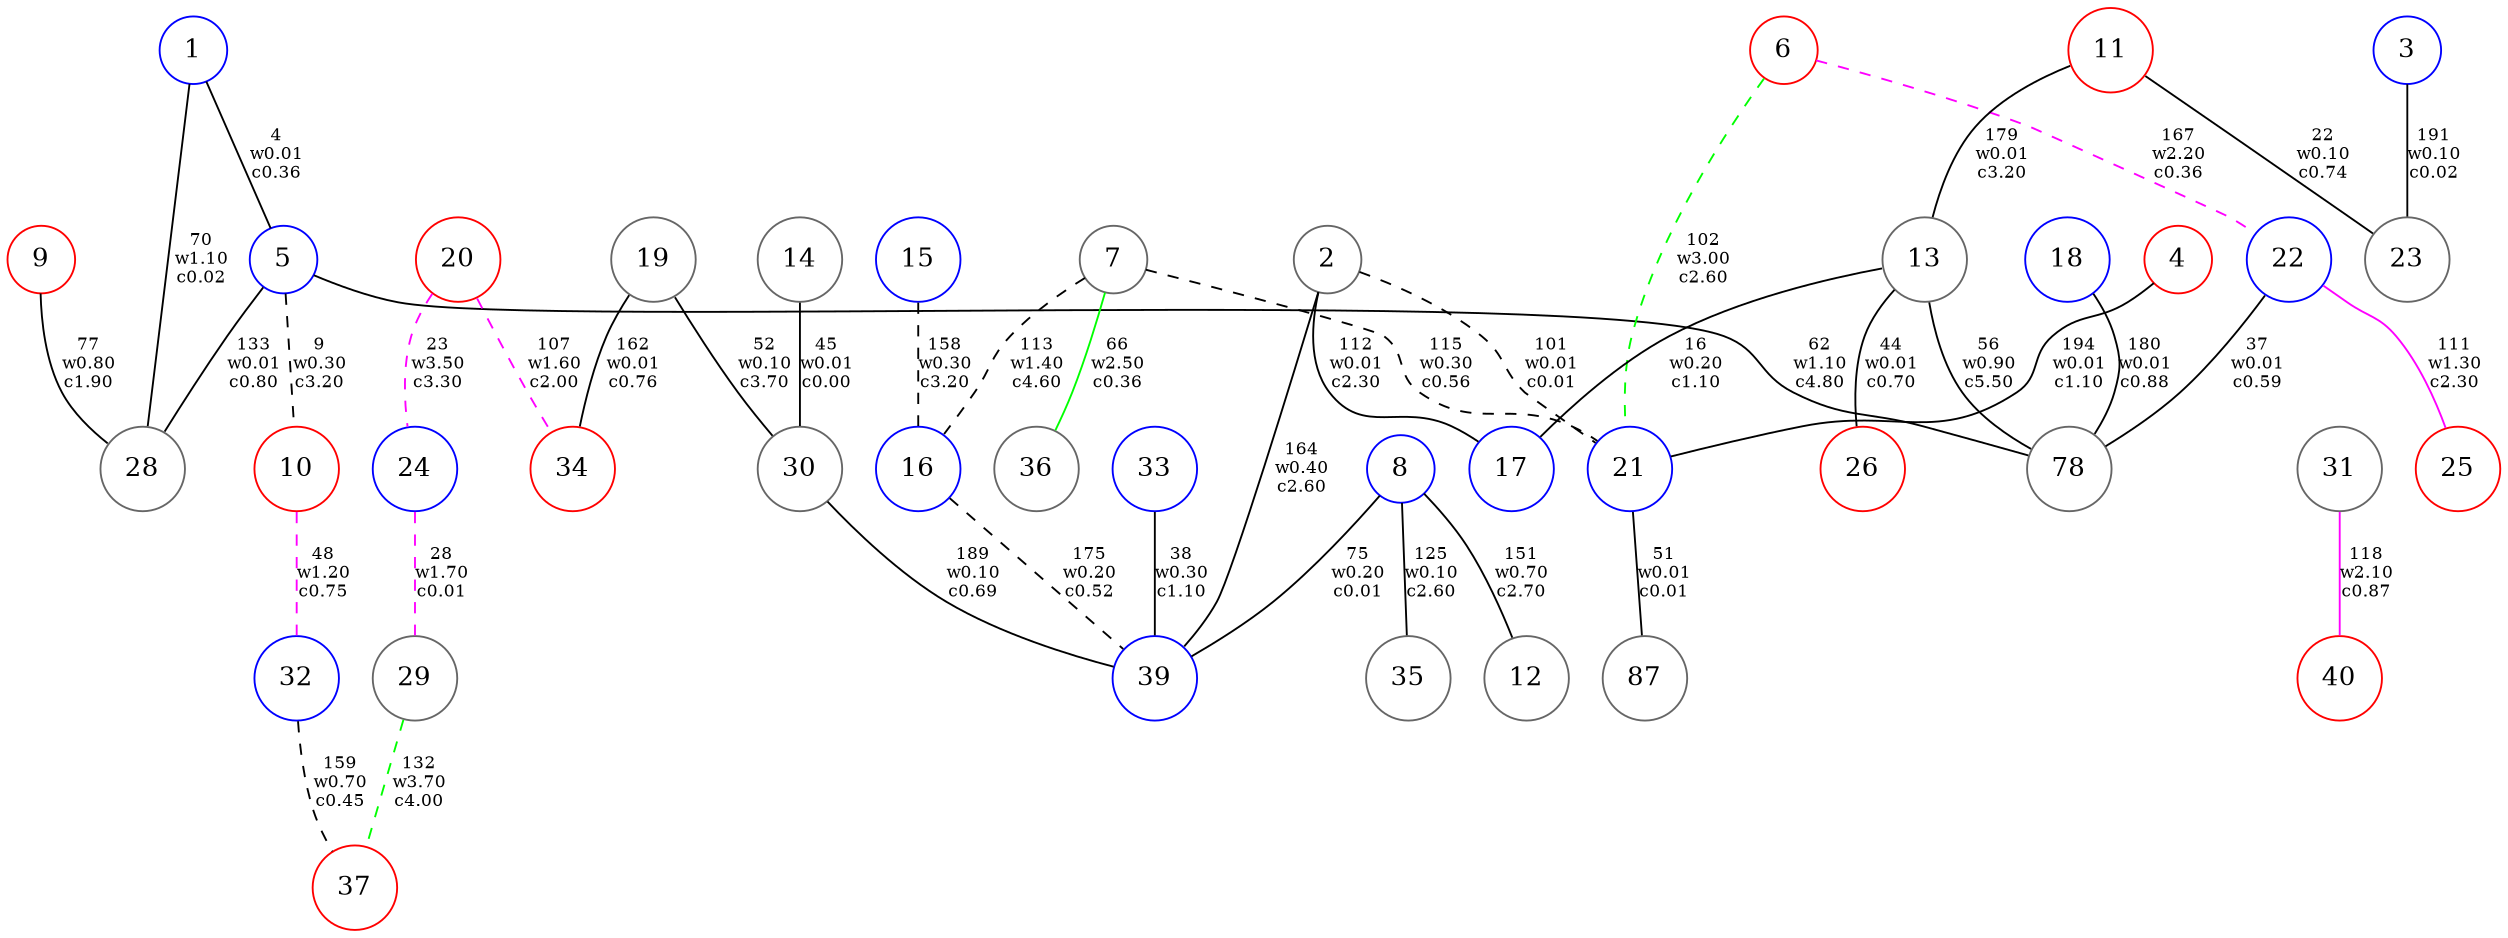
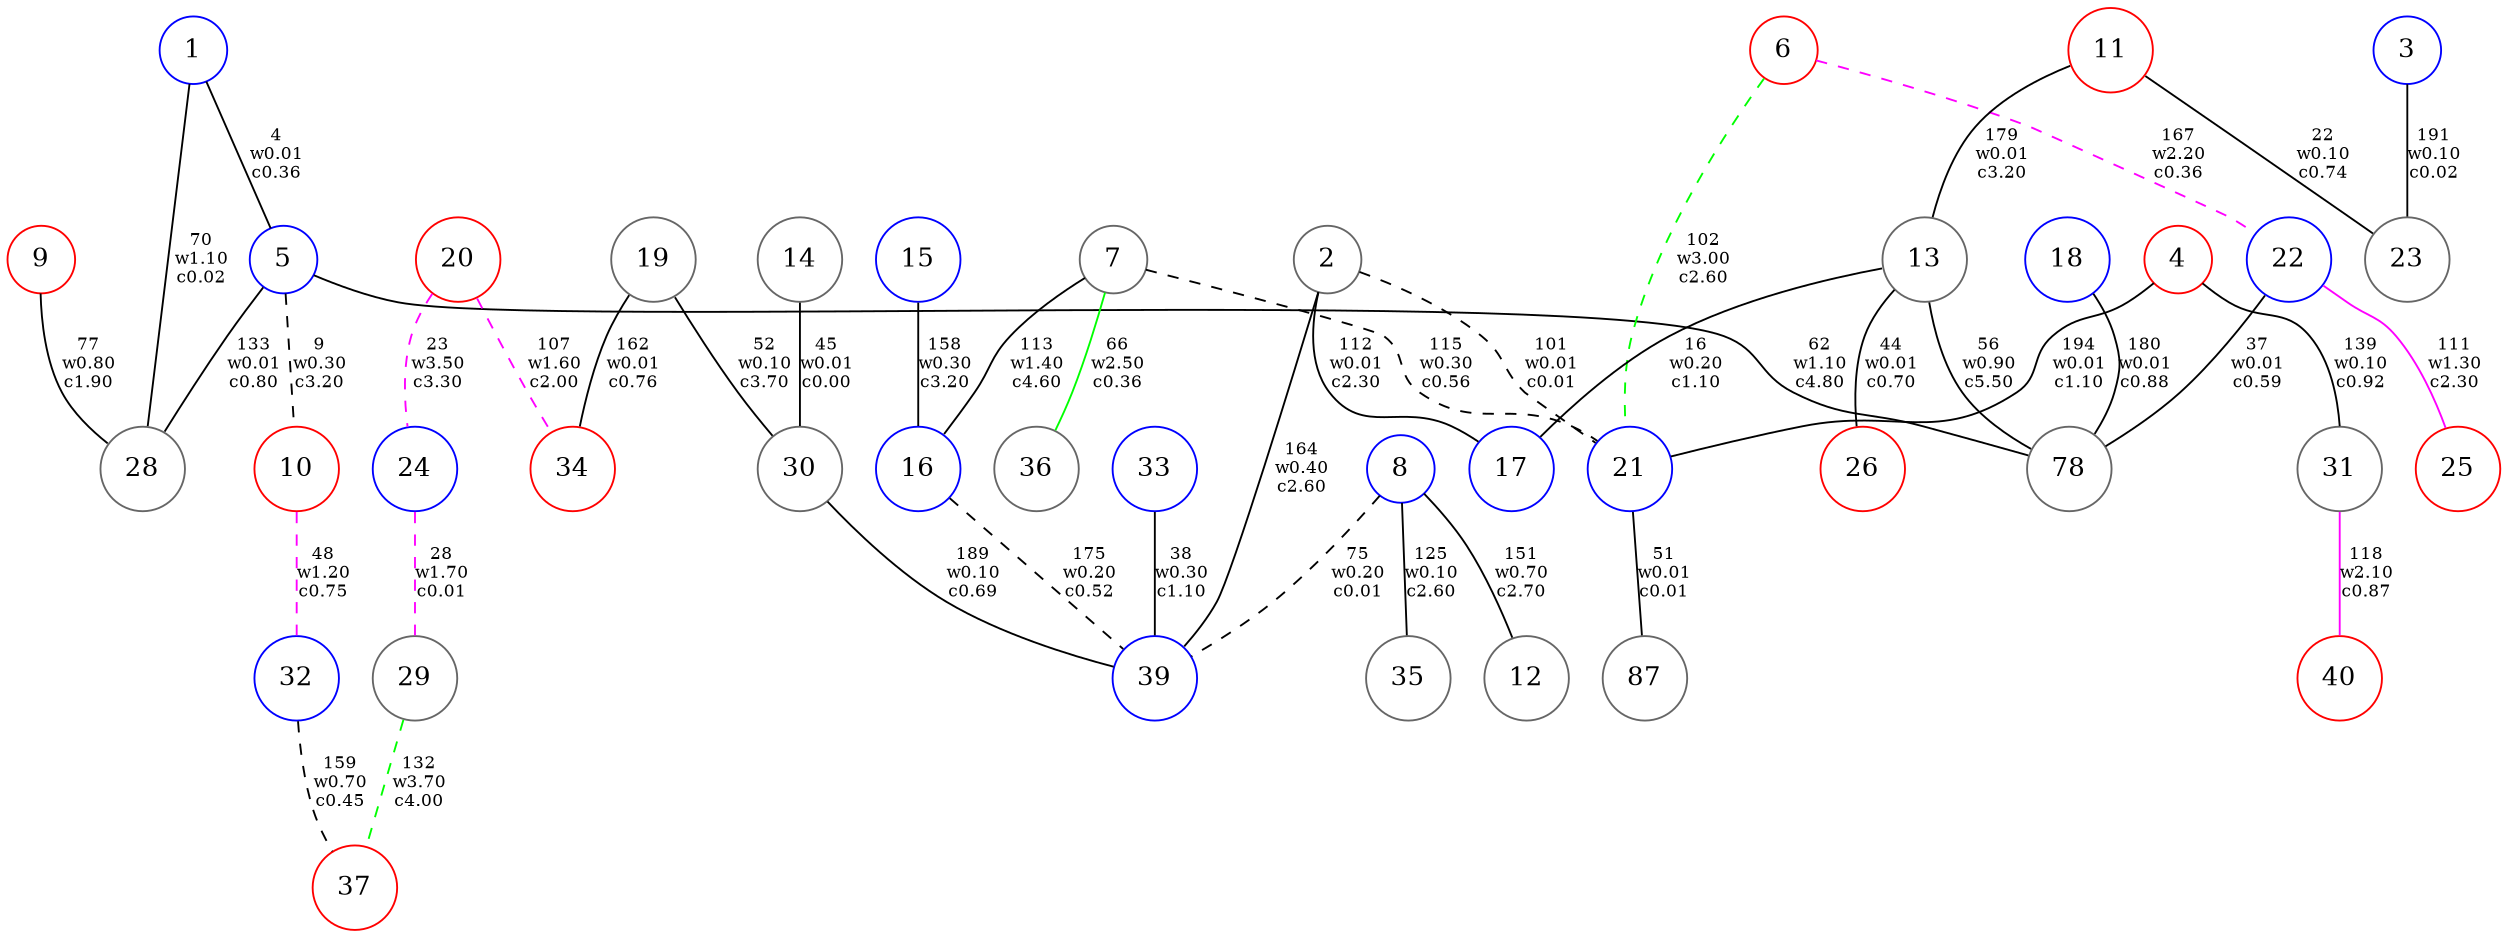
edge "4" -- "31": added, label "139 w0.10 c0.92"
edge "7" -- "16": style dashed -> solid
edge "15" -- "16": style dashed -> solid
edge "8" -- "39": style solid -> dashed
